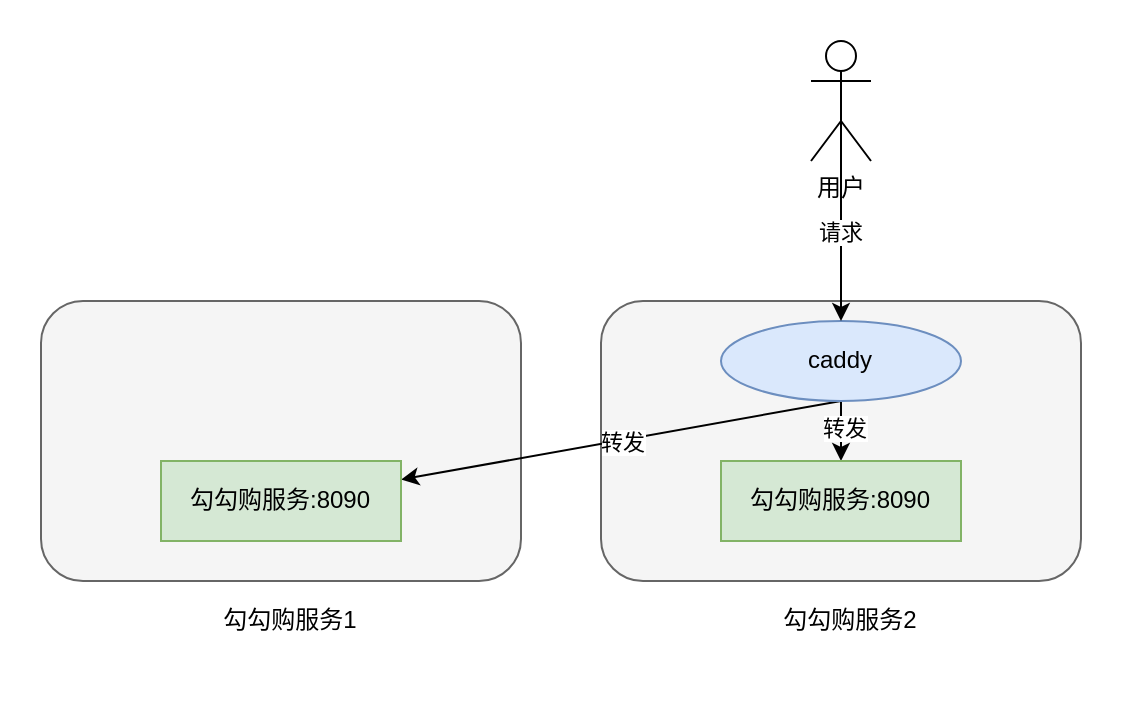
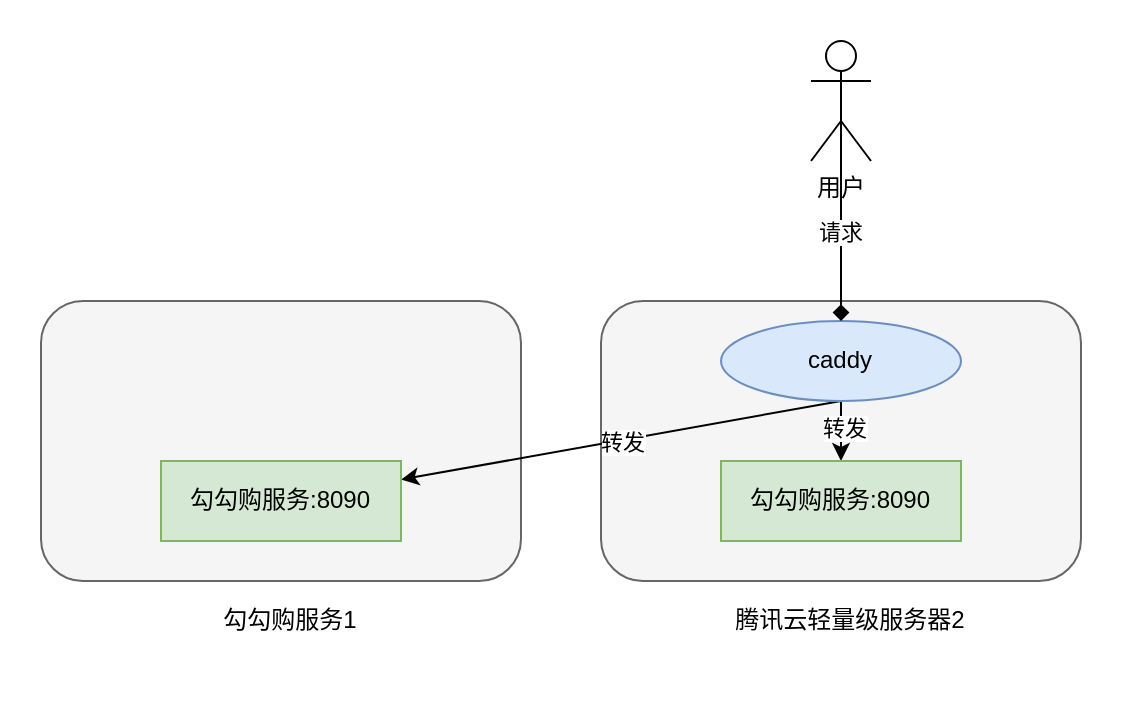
edge "用户" -> "caddy": arrowhead classic -> diamond
node "勾勾购服务2": label "勾勾购服务2" -> "腾讯云轻量级服务器2"
